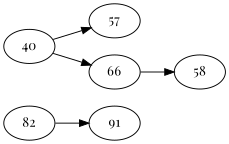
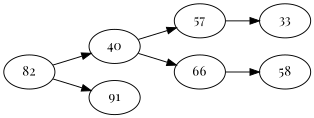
node "33": added
edge "82" -> "40": added
